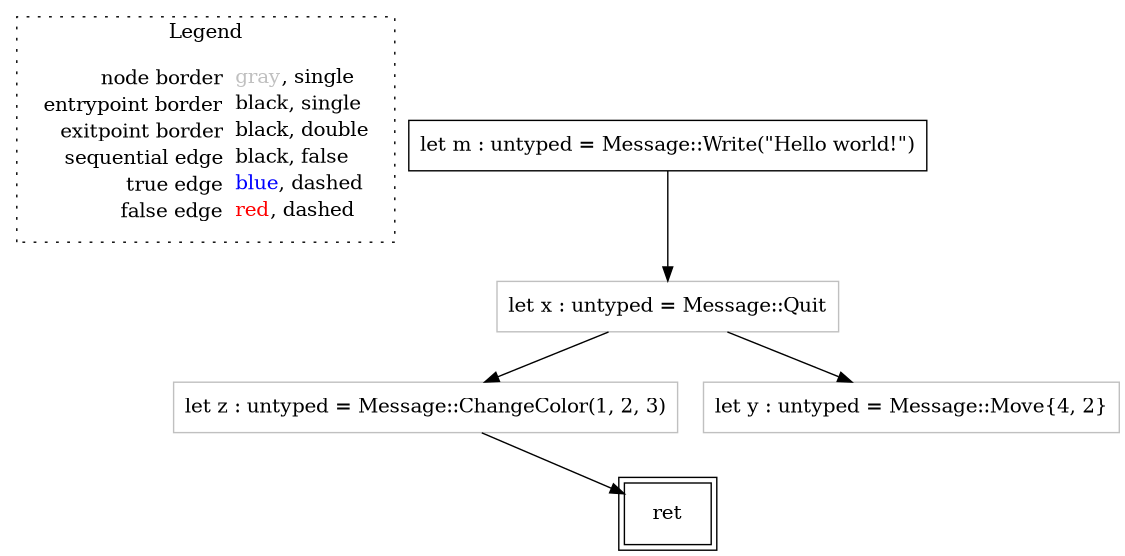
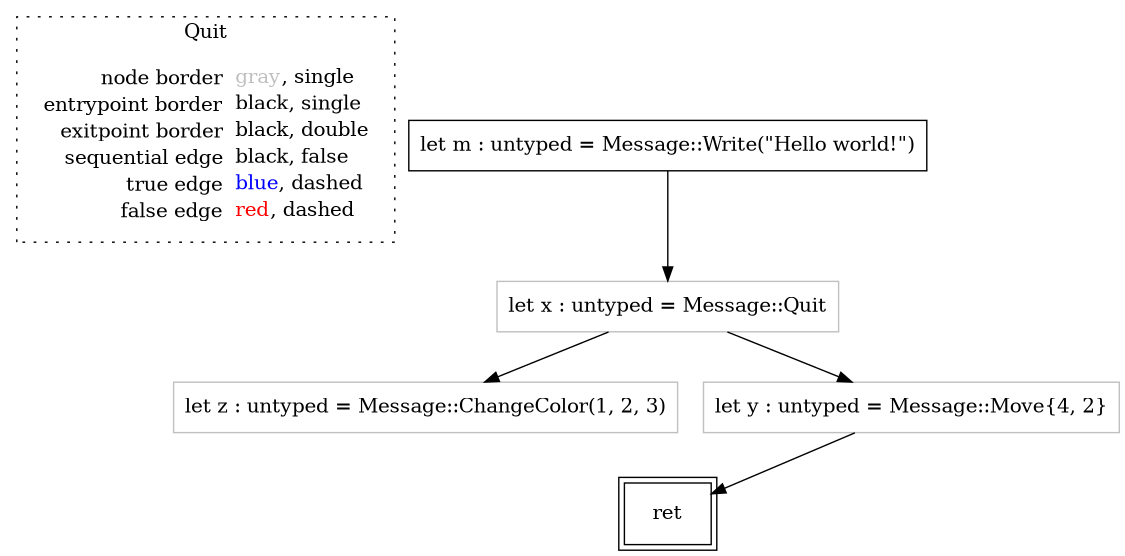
cluster "Legend": label "Legend" -> "Quit"
edge "let z : untyped = Message::ChangeColor(1, 2, 3)" -> "ret": now "let y : untyped = Message::Move{4, 2}" -> "ret"
